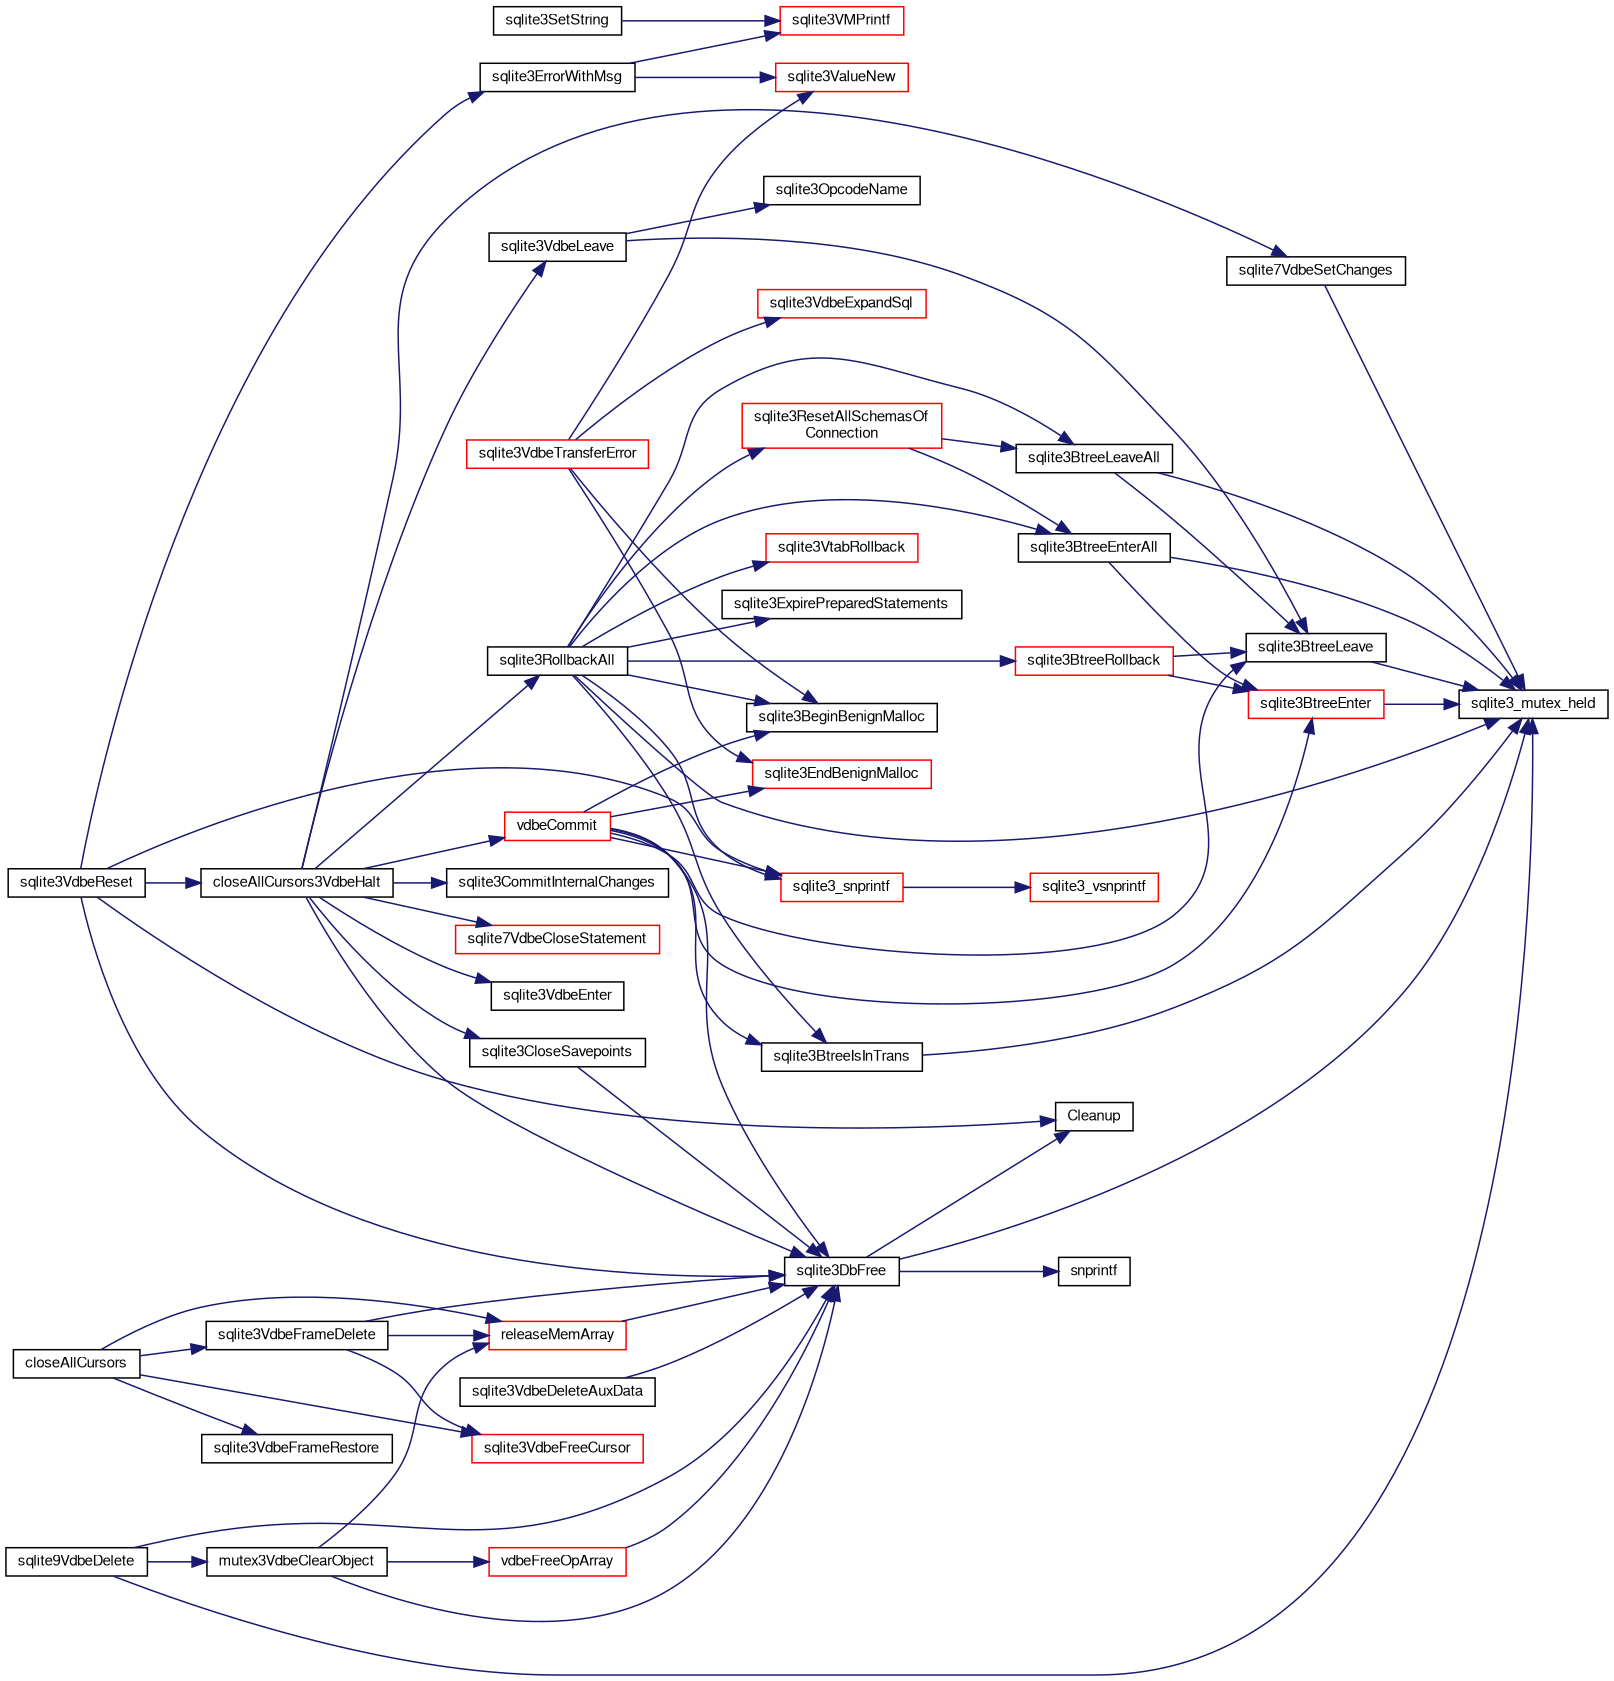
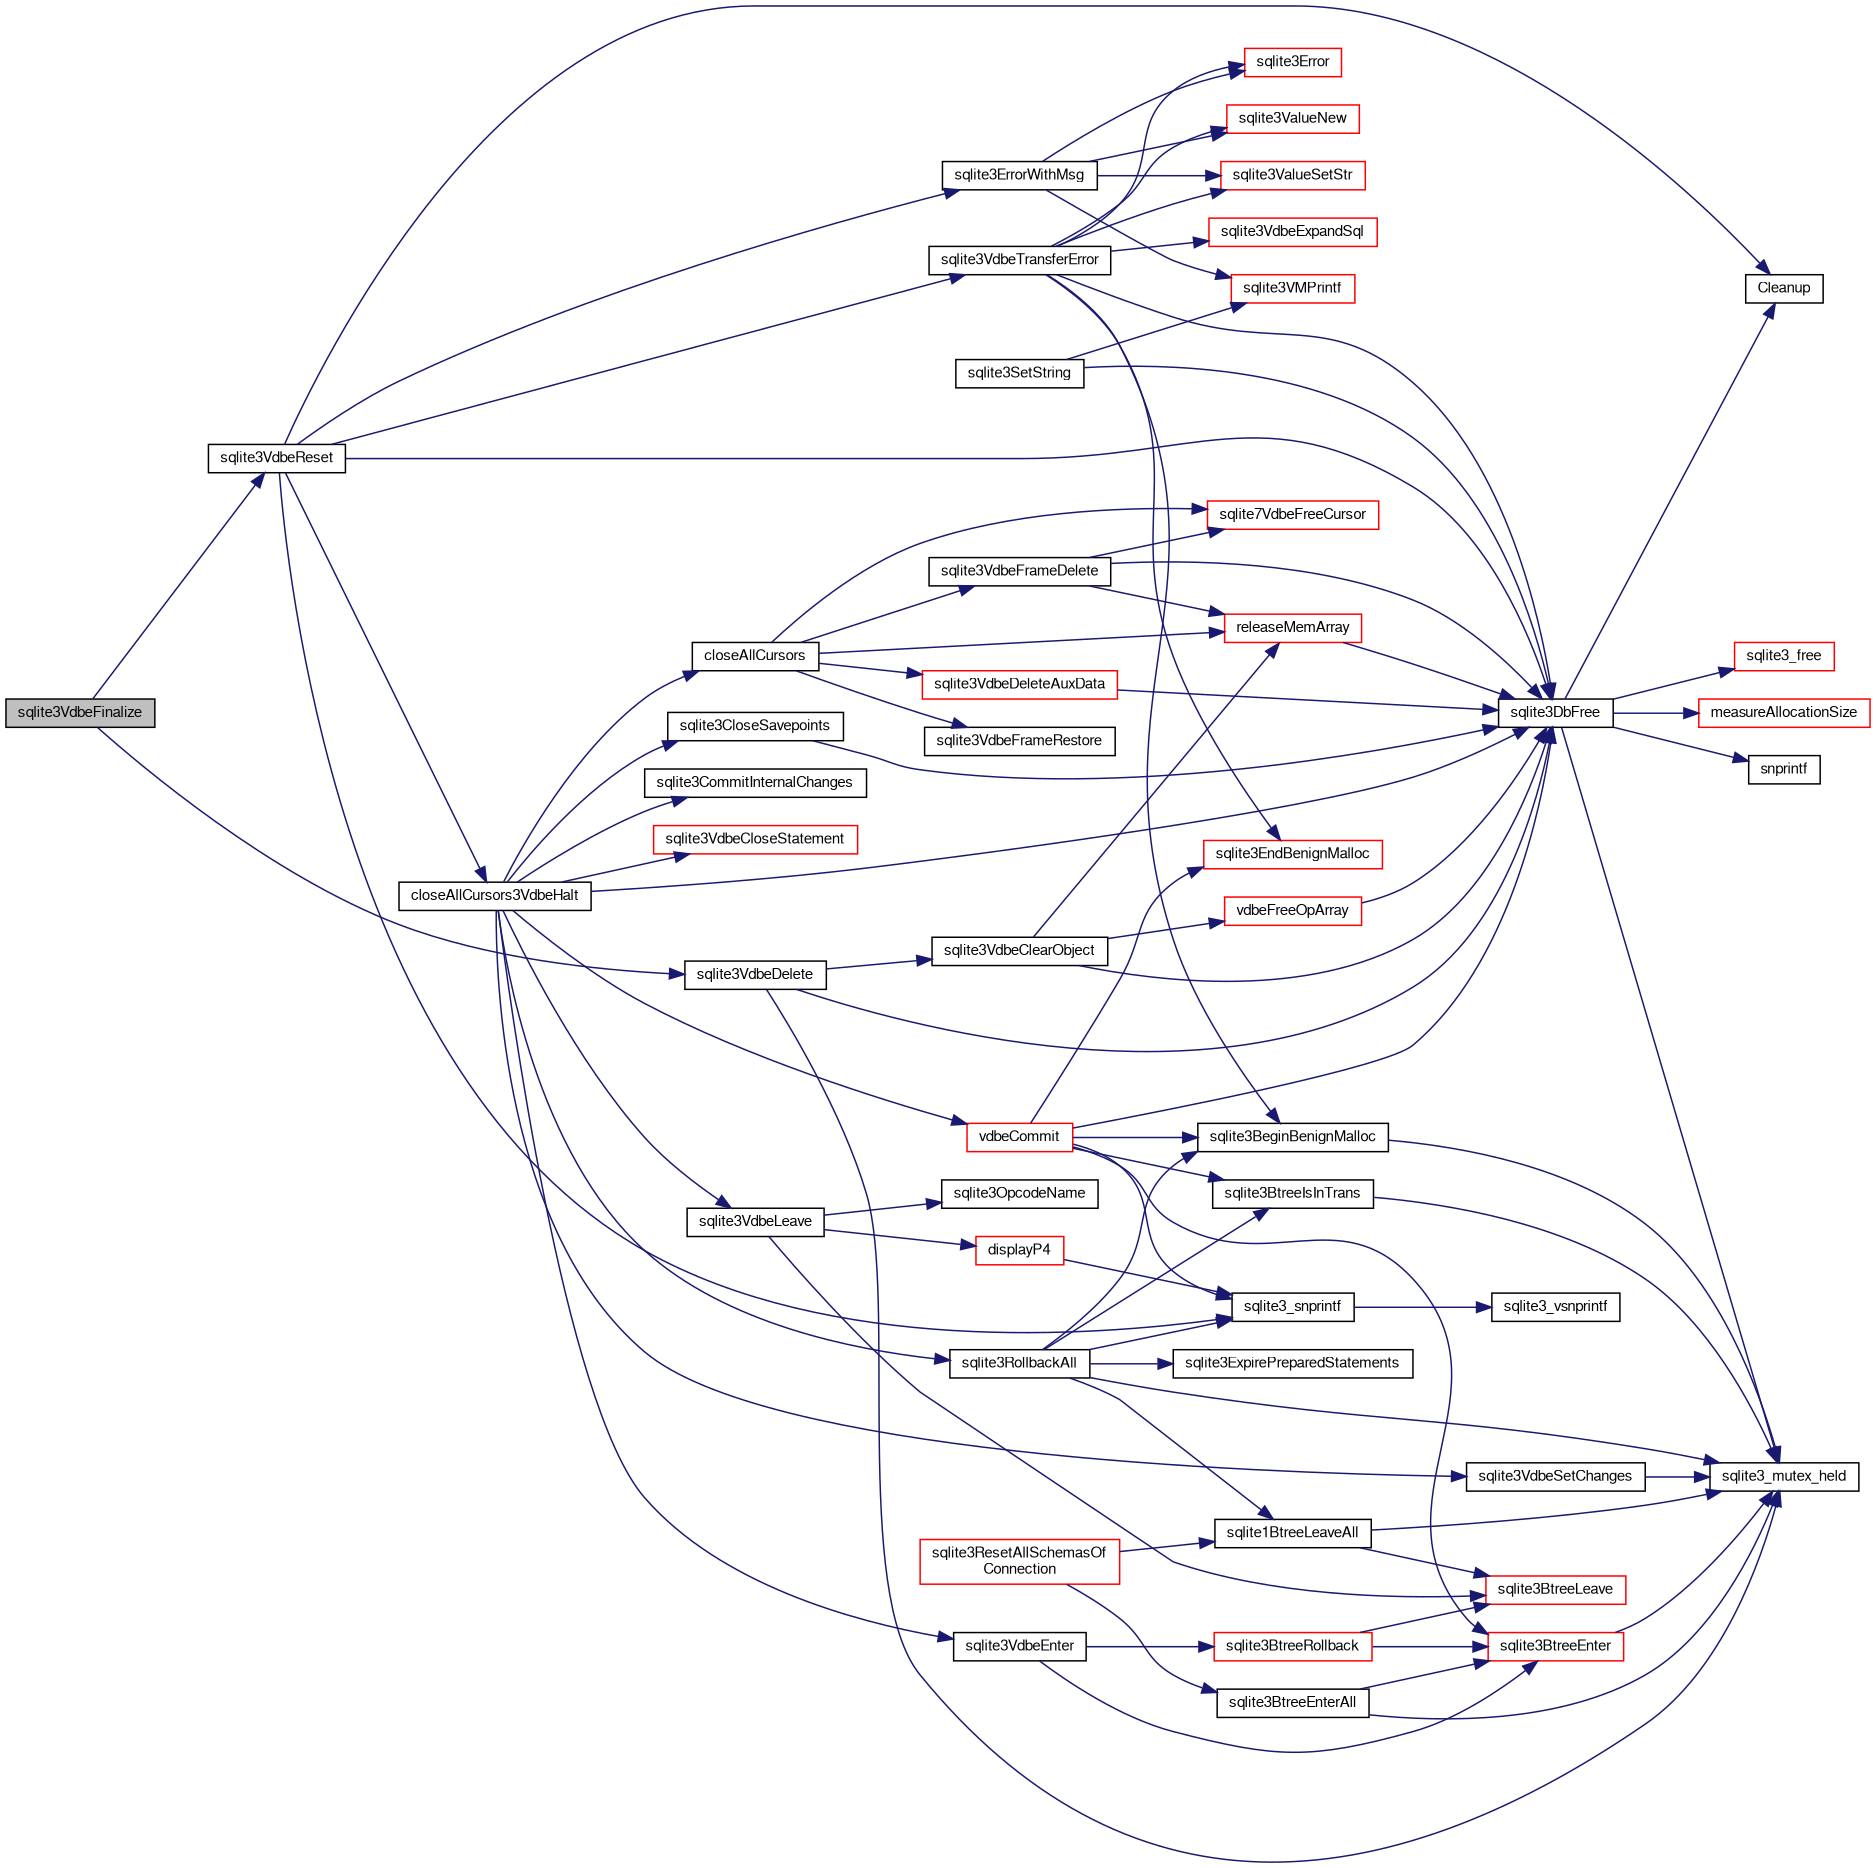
node "sqlite3Error": added
node "sqlite3ValueSetStr": added
node "sqlite7VdbeSetChanges": label "sqlite7VdbeSetChanges" -> "sqlite3VdbeSetChanges"
edge "sqlite3VdbeReset" -> "sqlite3VdbeTransferError": added
edge "sqlite3VdbeTransferError" -> "sqlite3DbFree": added
edge "sqlite3SetString" -> "sqlite3DbFree": added
node "sqlite3VdbeTransferError": color red -> black
node "sqlite3BtreeLeaveAll": label "sqlite3BtreeLeaveAll" -> "sqlite1BtreeLeaveAll"
edge "sqlite3RollbackAll" -> "sqlite3BtreeEnterAll": removed
edge "sqlite3RollbackAll" -> "sqlite3ResetAllSchemasOf Connection": removed
node "sqlite3VtabRollback": removed
node "sqlite3BtreeLeave": color black -> red
node "sqlite3_free": added
edge "sqlite3RollbackAll" -> "sqlite3BtreeRollback": now "sqlite3VdbeEnter" -> "sqlite3BtreeRollback"
edge "closeAllCursors" -> "sqlite3VdbeDeleteAuxData": added
edge "sqlite3BtreeLeave" -> "sqlite3_mutex_held": now "sqlite3BeginBenignMalloc" -> "sqlite3_mutex_held"
node "sqlite3VdbeFinalize": added
node "measureAllocationSize": added
edge "closeAllCursors3VdbeHalt" -> "closeAllCursors": added
node "sqlite3_snprintf": color red -> black
node "sqlite3_vsnprintf": color red -> black
node "sqlite7VdbeCloseStatement": label "sqlite7VdbeCloseStatement" -> "sqlite3VdbeCloseStatement"
edge "vdbeCommit" -> "sqlite3BtreeLeave": removed
node "displayP4": added
node "sqlite3VdbeDeleteAuxData": color black -> red
node "sqlite3VdbeFreeCursor": label "sqlite3VdbeFreeCursor" -> "sqlite7VdbeFreeCursor"
node "sqlite9VdbeDelete": label "sqlite9VdbeDelete" -> "sqlite3VdbeDelete"
node "mutex3VdbeClearObject": label "mutex3VdbeClearObject" -> "sqlite3VdbeClearObject"
edge "sqlite3VdbeEnter" -> "sqlite3BtreeEnter": added
